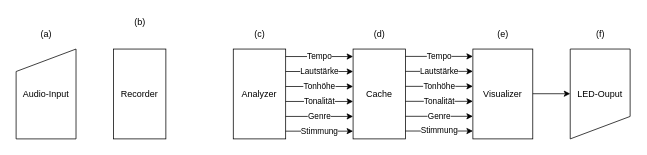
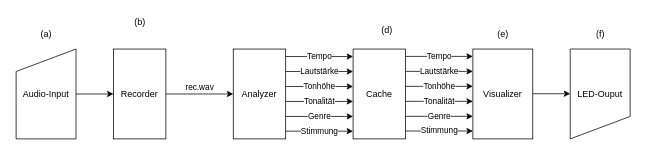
node "(c)": removed
node "(d)": moved (379, 34) -> (387, 30)
edge "Audio-Input" -> "Recorder": added
edge "Recorder" -> "Analyzer": added, label "rec.wav"
